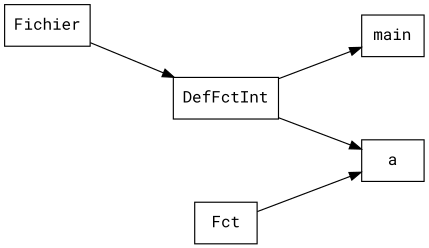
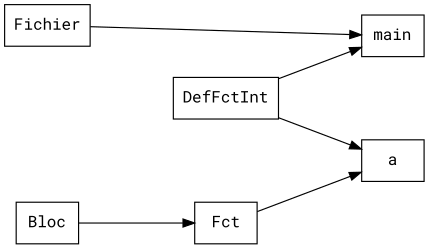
edge "Fichier" -> "DefFctInt": now "Fichier" -> "main"
node "Bloc": added
